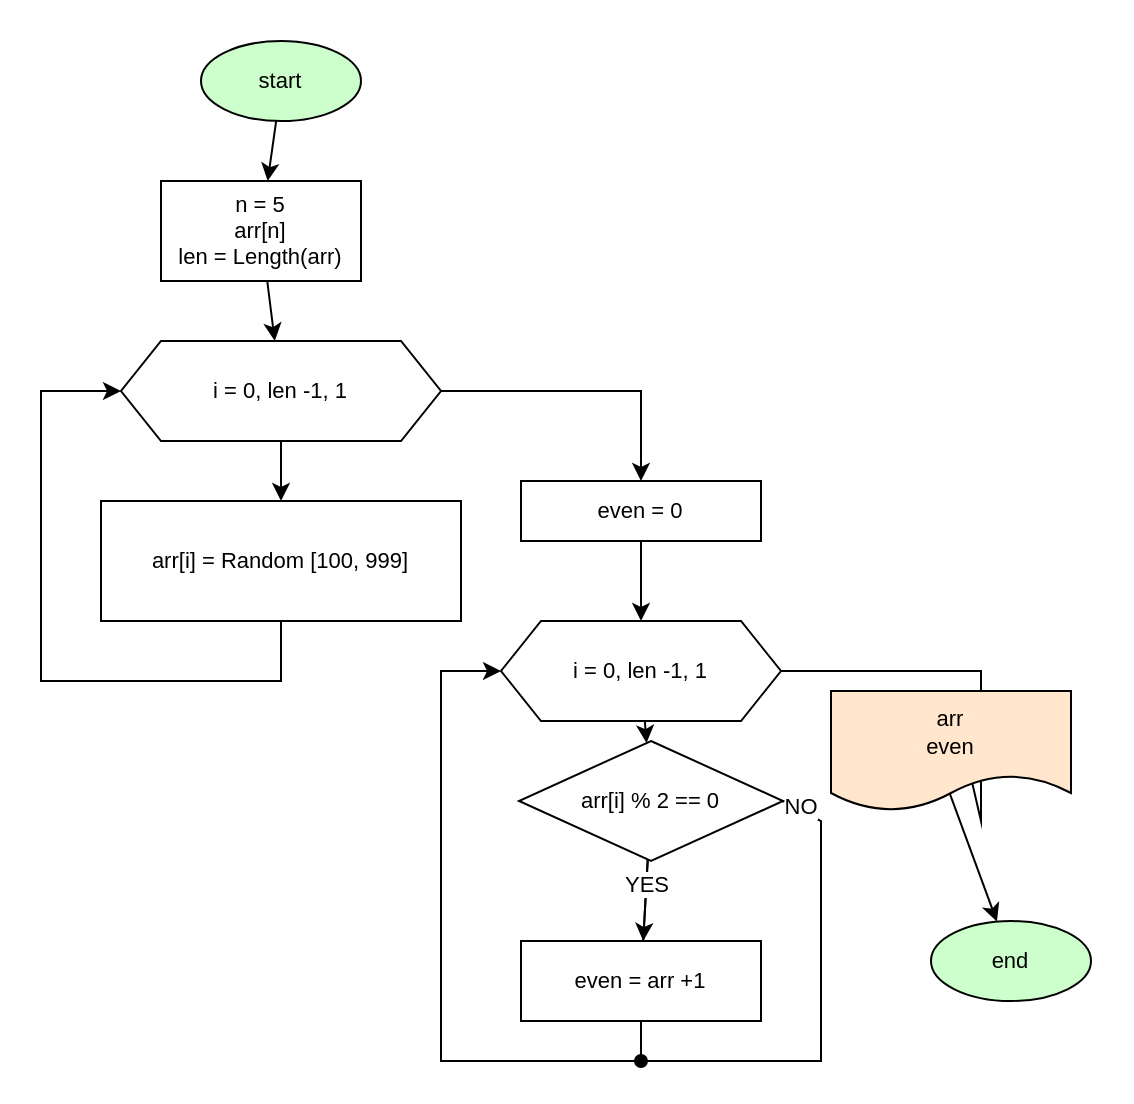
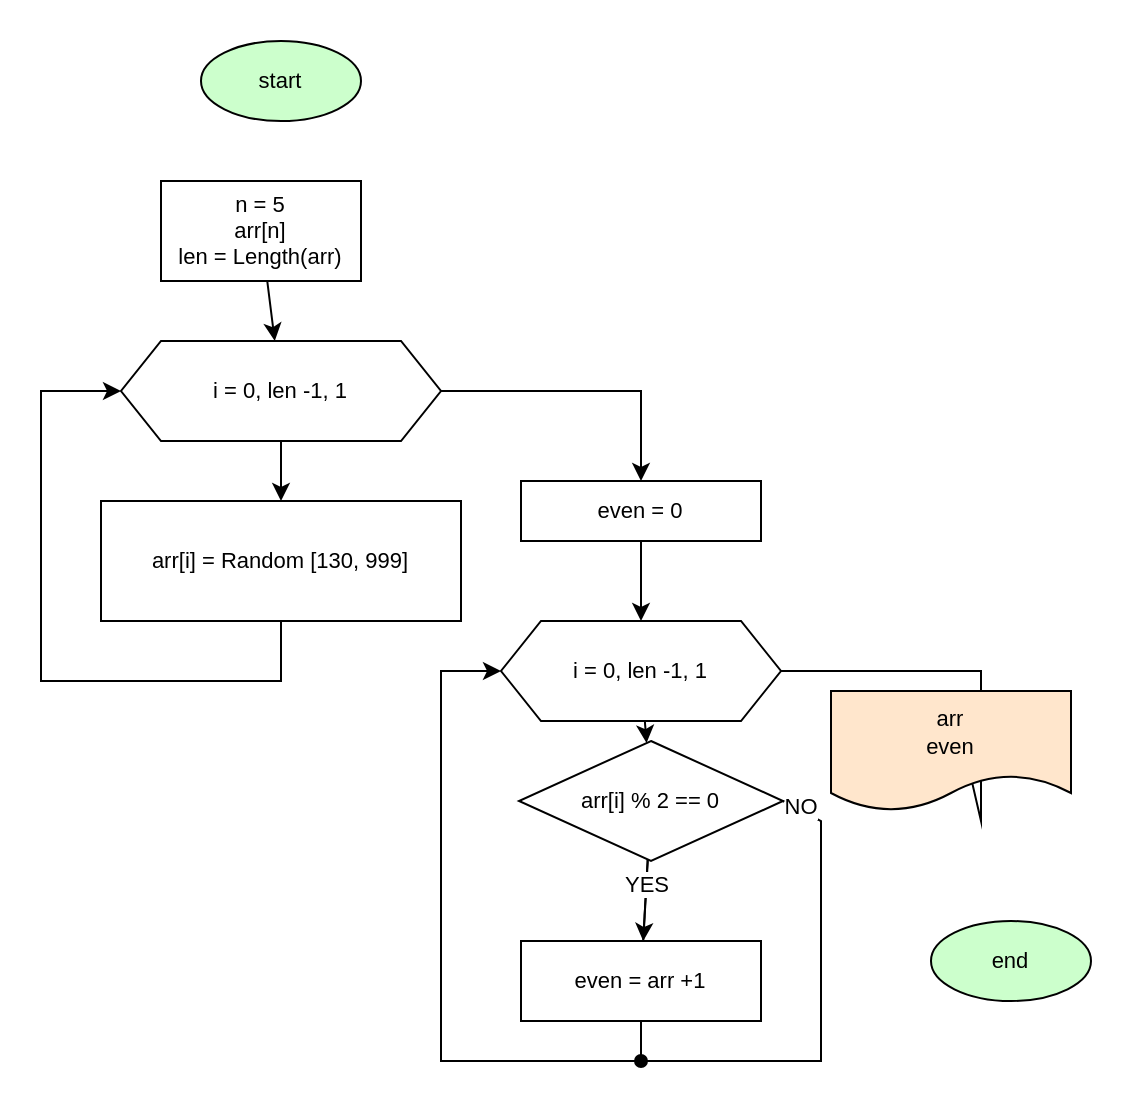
edge "start" -> "n = 5 arr[n] len = Length(arr)": removed
node "arr[i] = Random [100, 999]": label "arr[i] = Random [100, 999]" -> "arr[i] = Random [130, 999]"
edge "arr even" -> "end": removed
